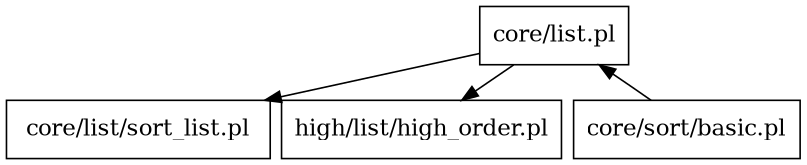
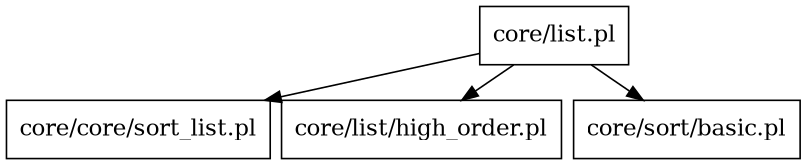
edge "core/sort/basic.pl" -> "core/list.pl": reversed
node "core/list/sort_list.pl": label "core/list/sort_list.pl" -> "core/core/sort_list.pl"
node "high/list/high_order.pl": label "high/list/high_order.pl" -> "core/list/high_order.pl"
